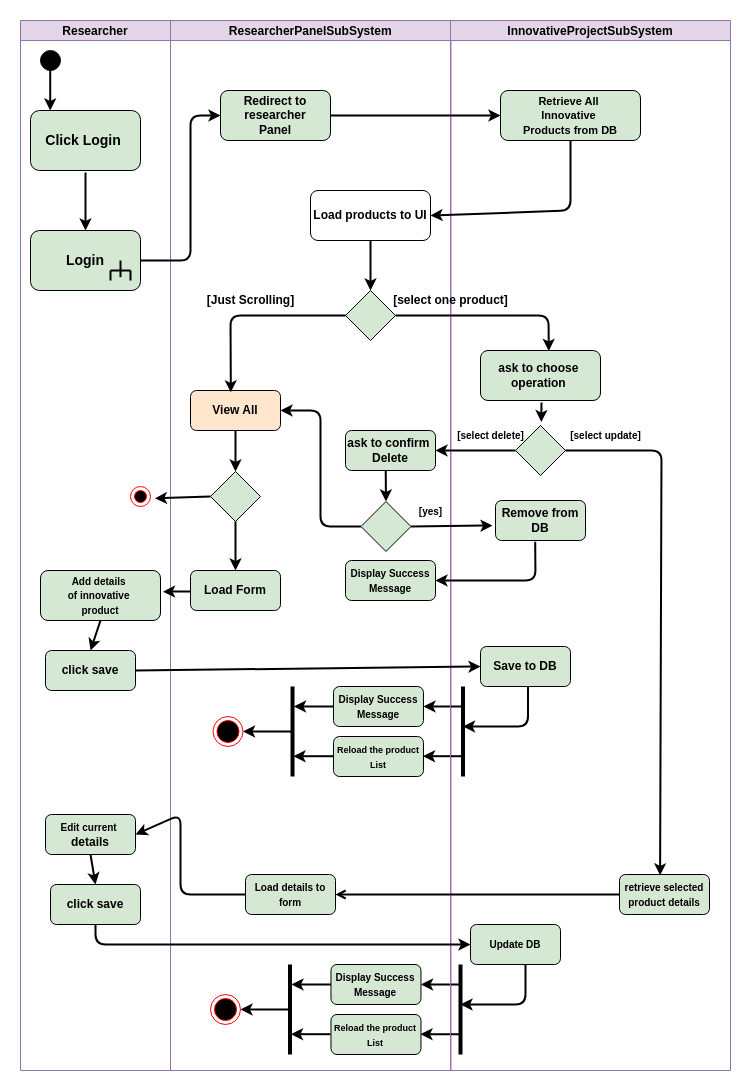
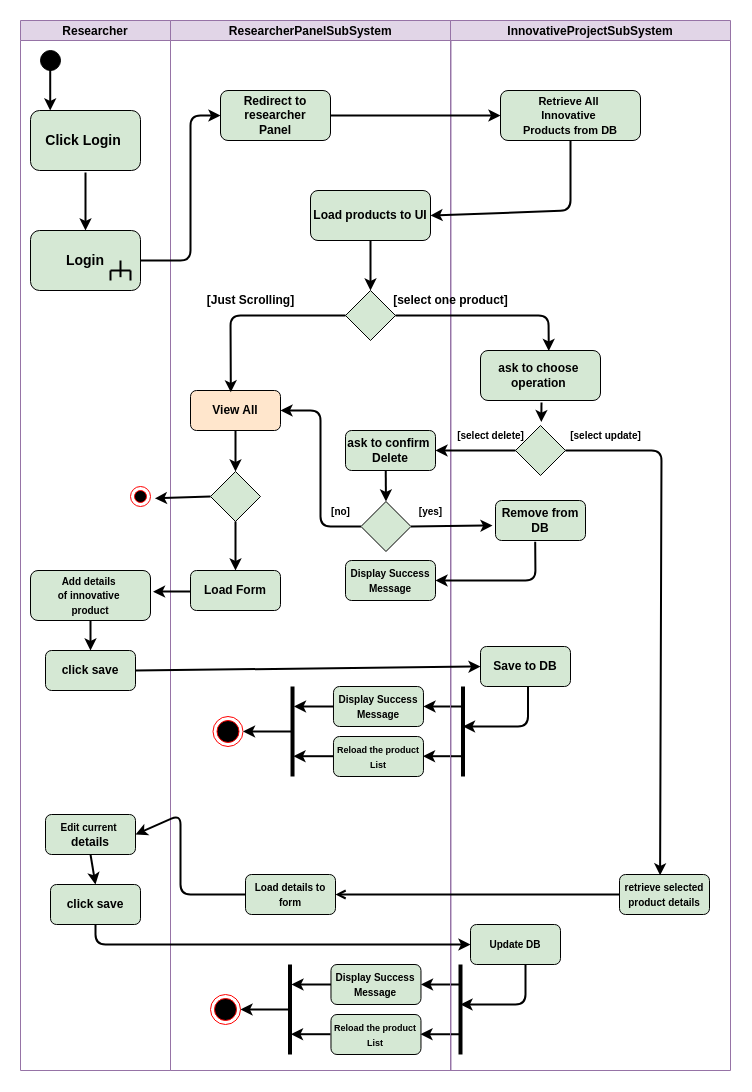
node "Load products to UI": fillcolor #ffffff -> #d5e8d4
node "[no]": added
node "Add details of innovative product": moved (101, 596) -> (91, 596)
